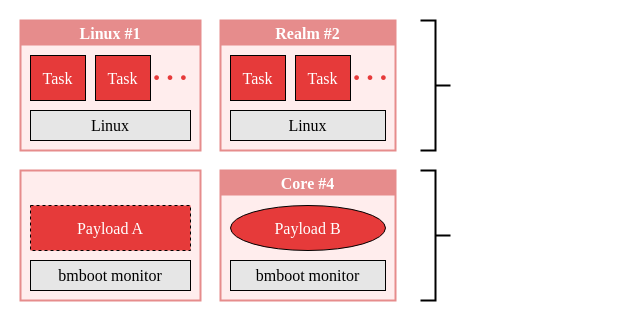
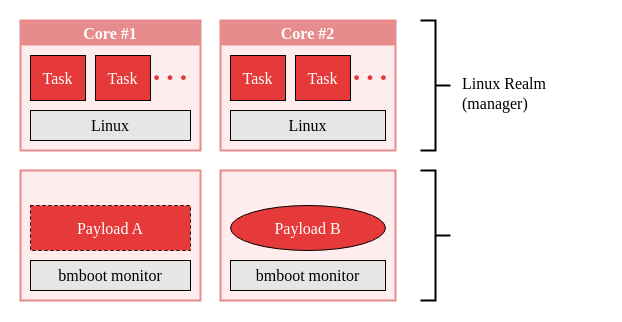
node "Linux #1": label "Linux #1" -> "Core #1"
node "Realm #2": label "Realm #2" -> "Core #2"
node "Linux Realm (manager)": added
node "Core #4": removed
